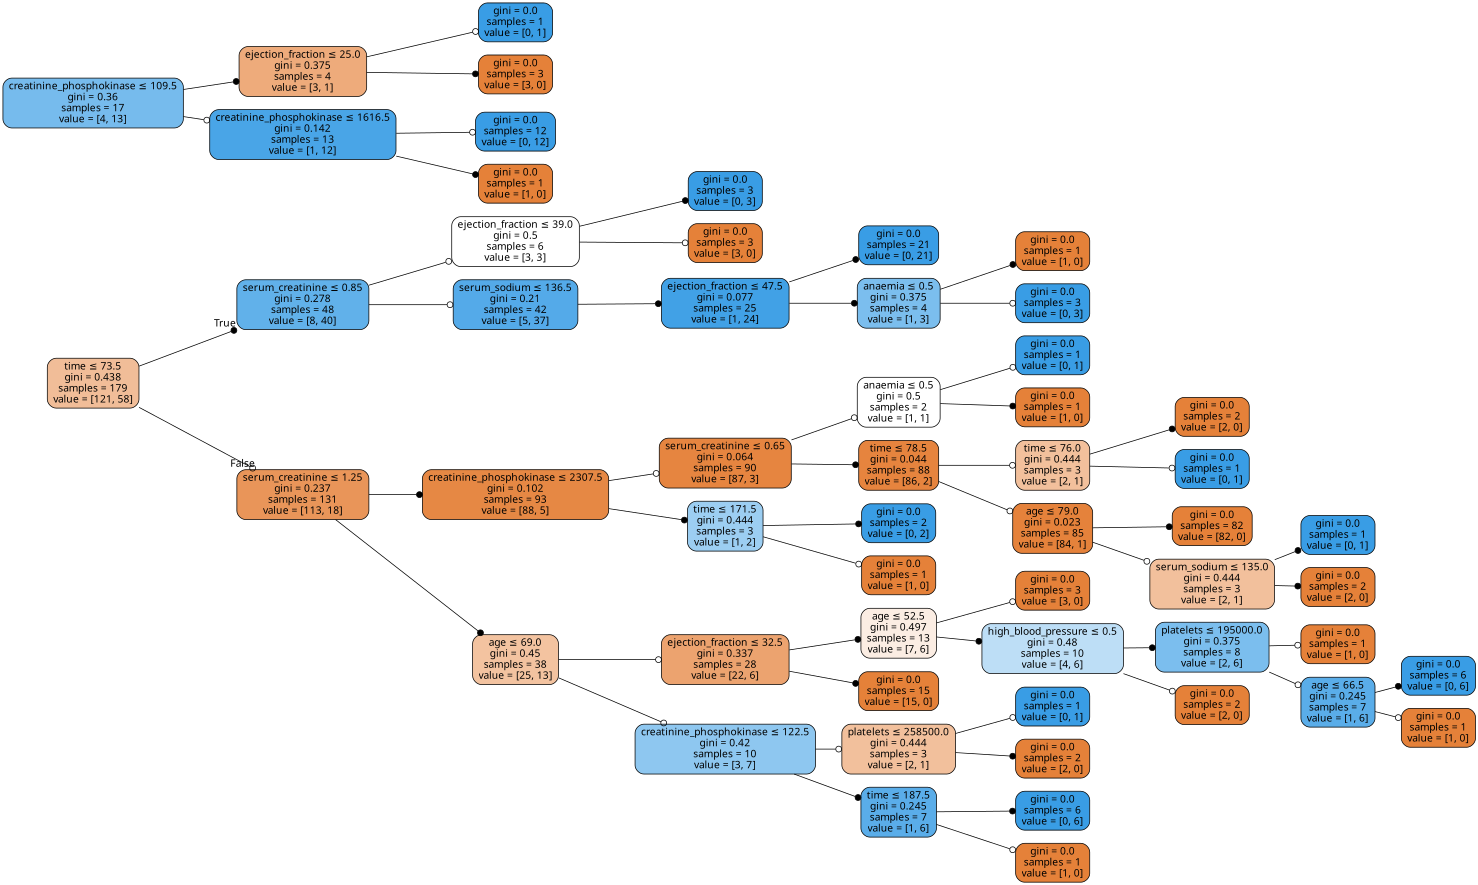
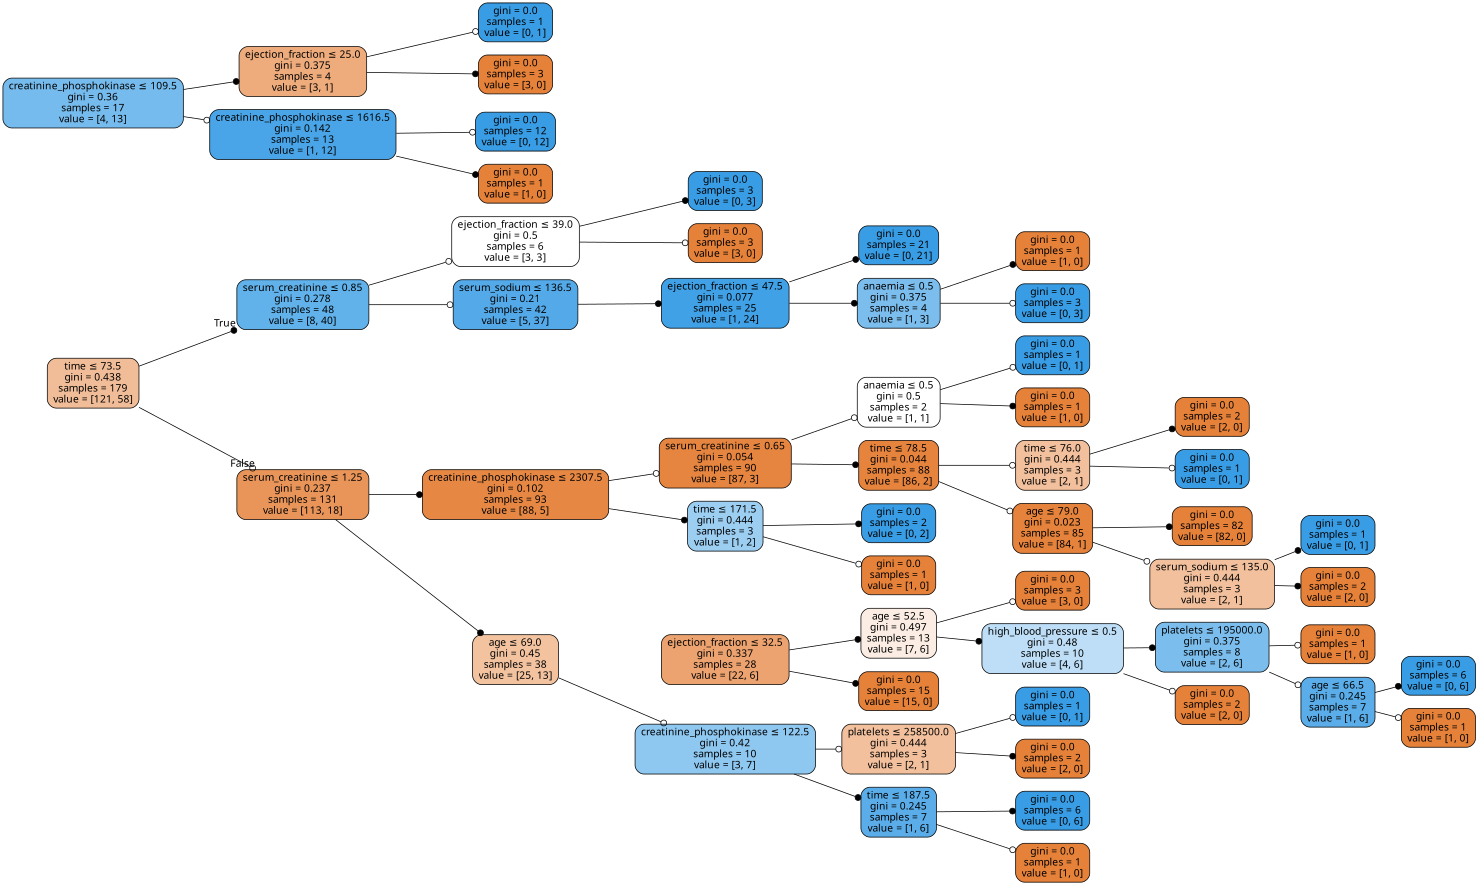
node "serum_creatinine ≤ 0.65": text "gini = 0.064" -> "gini = 0.054"
edge "age ≤ 69.0" -> "ejection_fraction ≤ 32.5": removed
